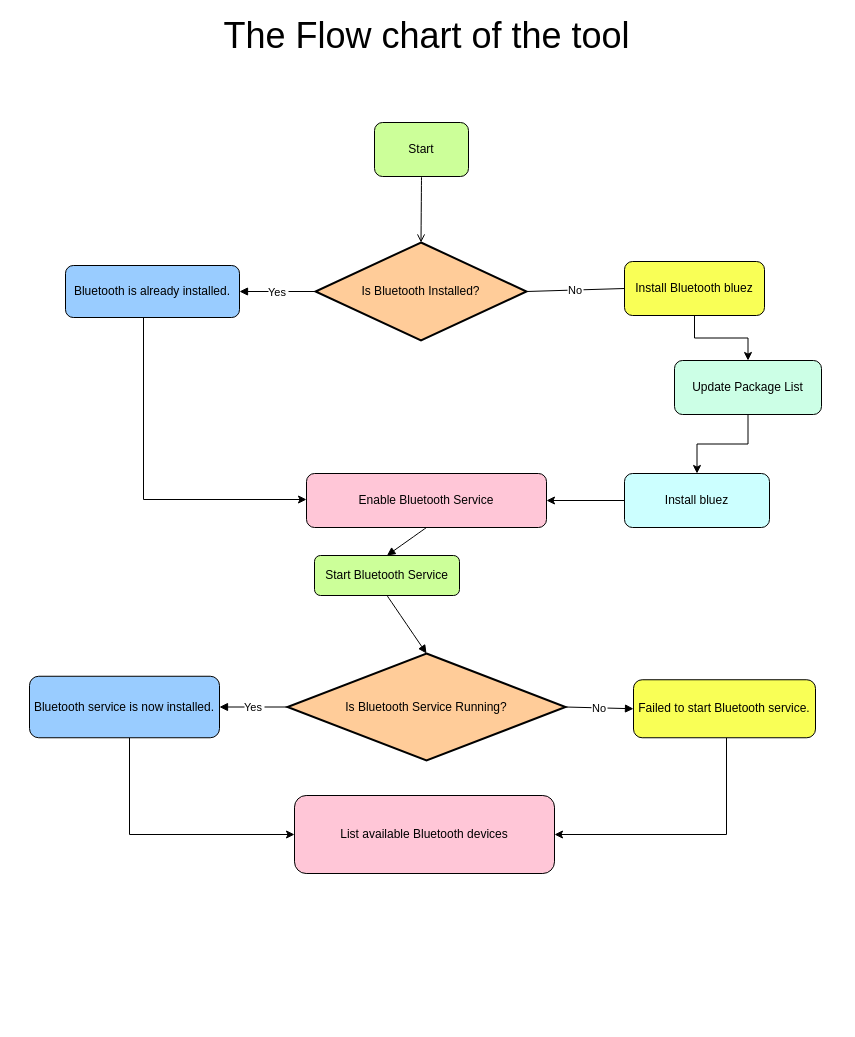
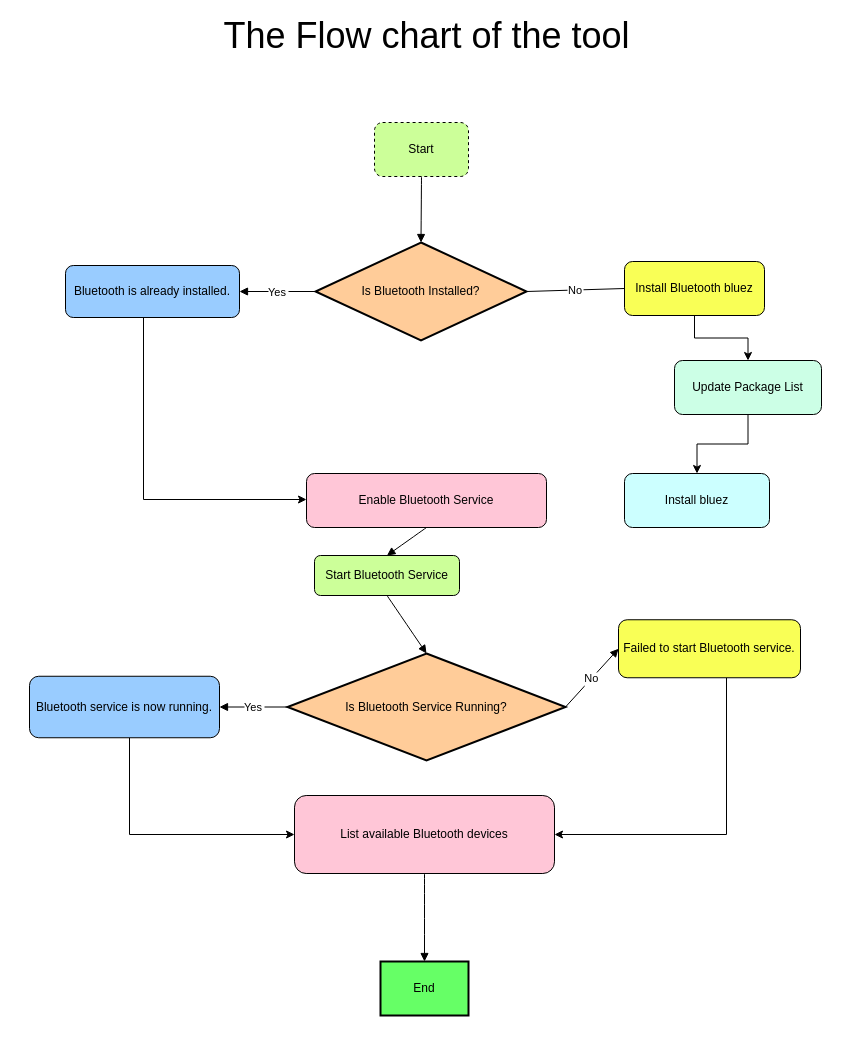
node "Start": style solid -> dashed
edge "Start" -> "Is Bluetooth Installed?": arrowhead open -> block
edge "Install bluez" -> "Enable Bluetooth Service": removed
node "Bluetooth service is now installed.": label "Bluetooth service is now installed." -> "Bluetooth service is now running."
node "Failed to start Bluetooth service.": moved (725, 709) -> (710, 649)
edge "List available Bluetooth devices" -> "End": added
node "End": added
